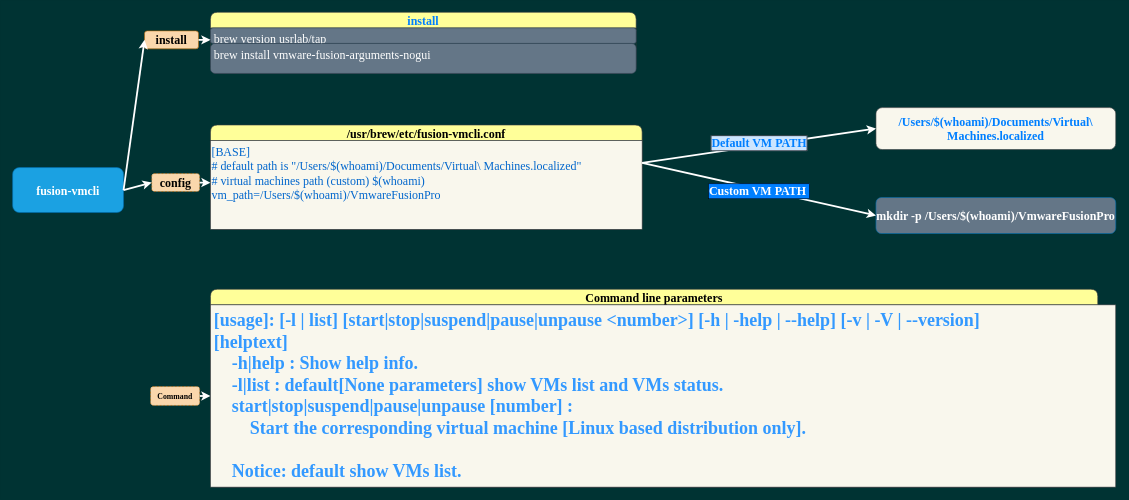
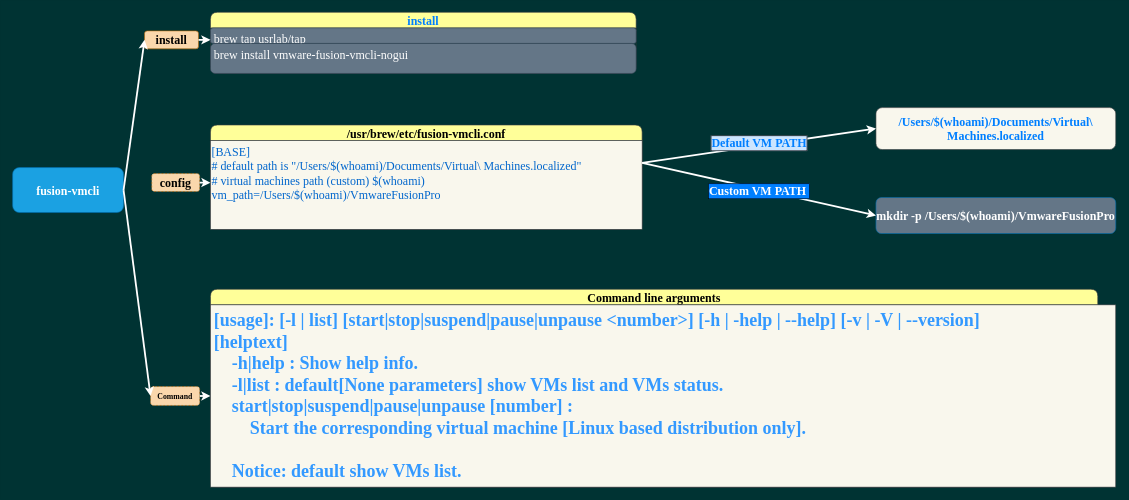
node "brew version usrlab/tap": label "brew version usrlab/tap" -> "brew tap usrlab/tap"
node "brew install vmware-fusion-arguments-nogui": label "brew install vmware-fusion-arguments-nogui" -> "brew install vmware-fusion-vmcli-nogui"
edge "fusion-vmcli" -> "config": removed
edge "fusion-vmcli" -> "Command": added
node "Command line parameters": label "Command line parameters" -> "Command line arguments"
